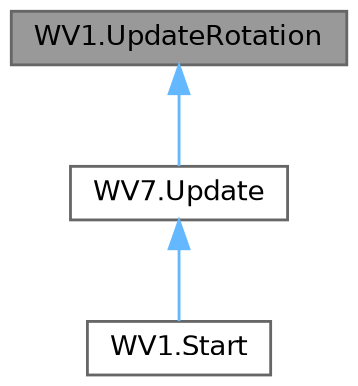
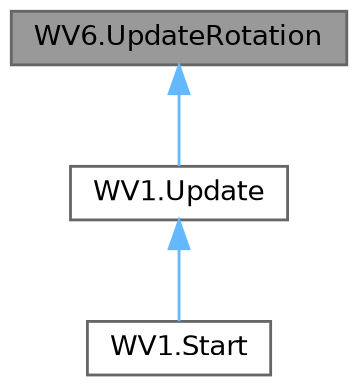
node "WV1.UpdateRotation": label "WV1.UpdateRotation" -> "WV6.UpdateRotation"
node "WV7.Update": label "WV7.Update" -> "WV1.Update"
